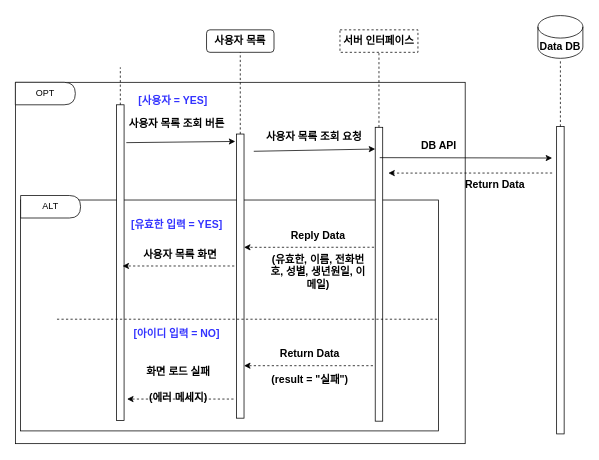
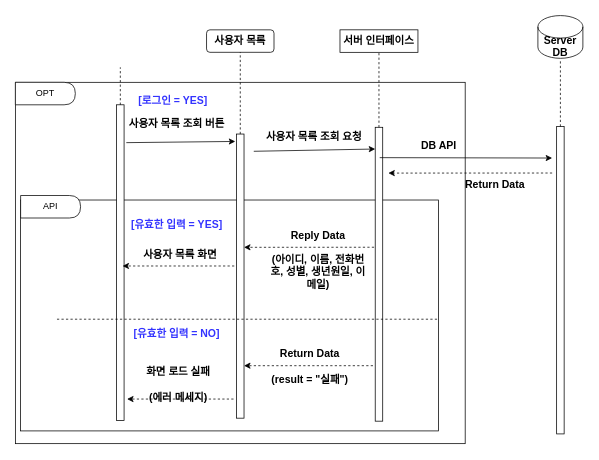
node "서버 인터페이스": style dashed -> solid
node "Data DB": label "Data DB" -> "Server DB"
node "[사용자 = YES]": label "[사용자 = YES]" -> "[로그인 = YES]"
node "ALT": label "ALT" -> "API"
node "Reply Data (유효한, 이름, 전화번호, 성별, 생년원일, 이메일)": label "Reply Data (유효한, 이름, 전화번호, 성별, 생년원일, 이메일)" -> "Reply Data (아이디, 이름, 전화번호, 성별, 생년원일, 이메일)"
node "[아이디 입력 = NO]": label "[아이디 입력 = NO]" -> "[유효한 입력 = NO]"
